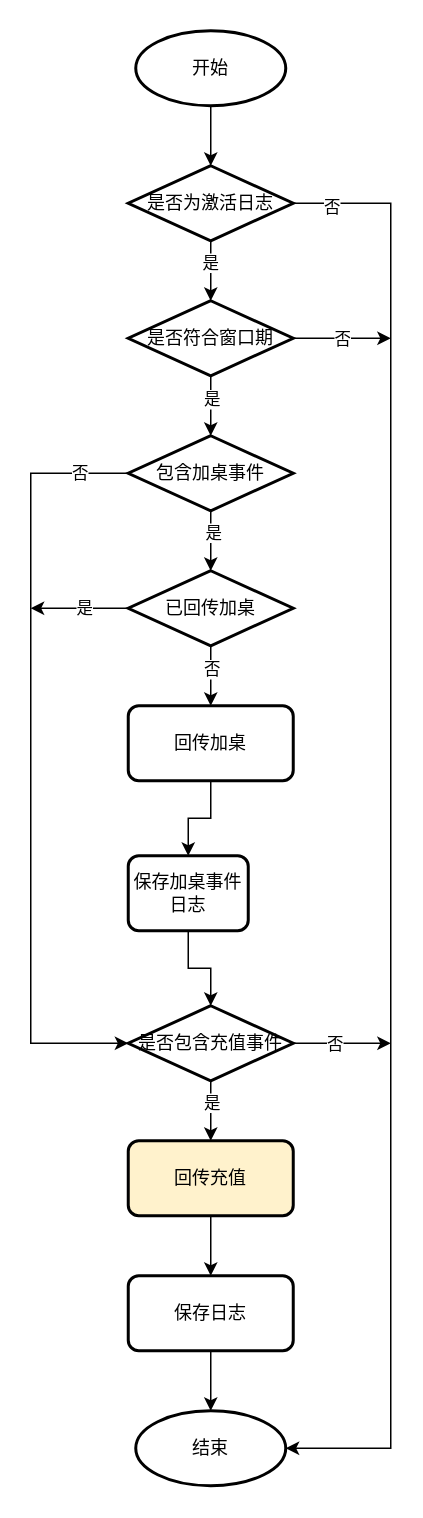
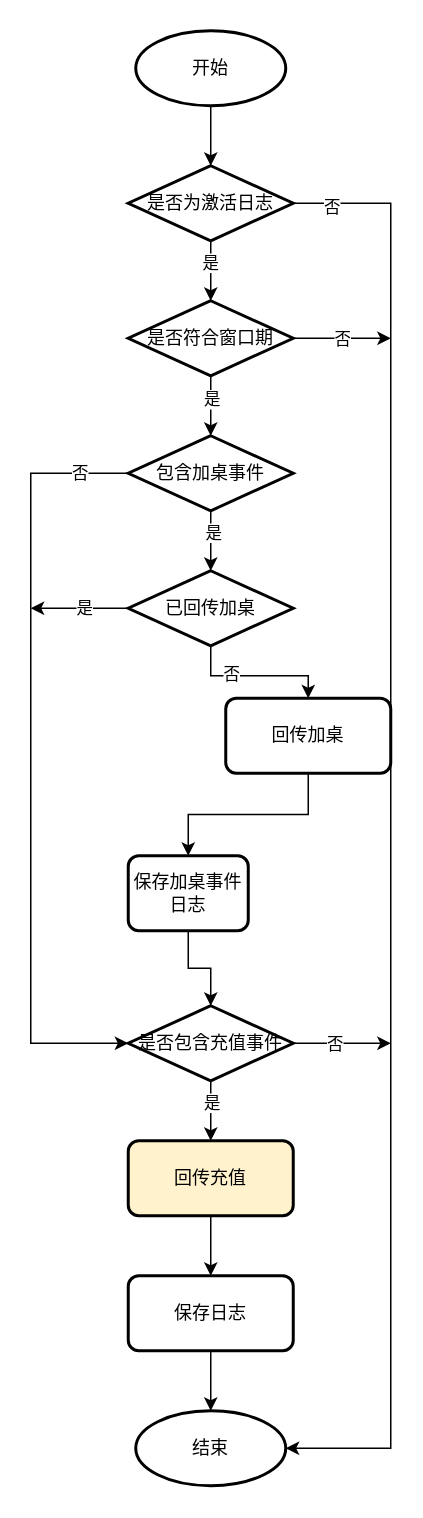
node "回传加桌": moved (211, 743) -> (308, 736)
